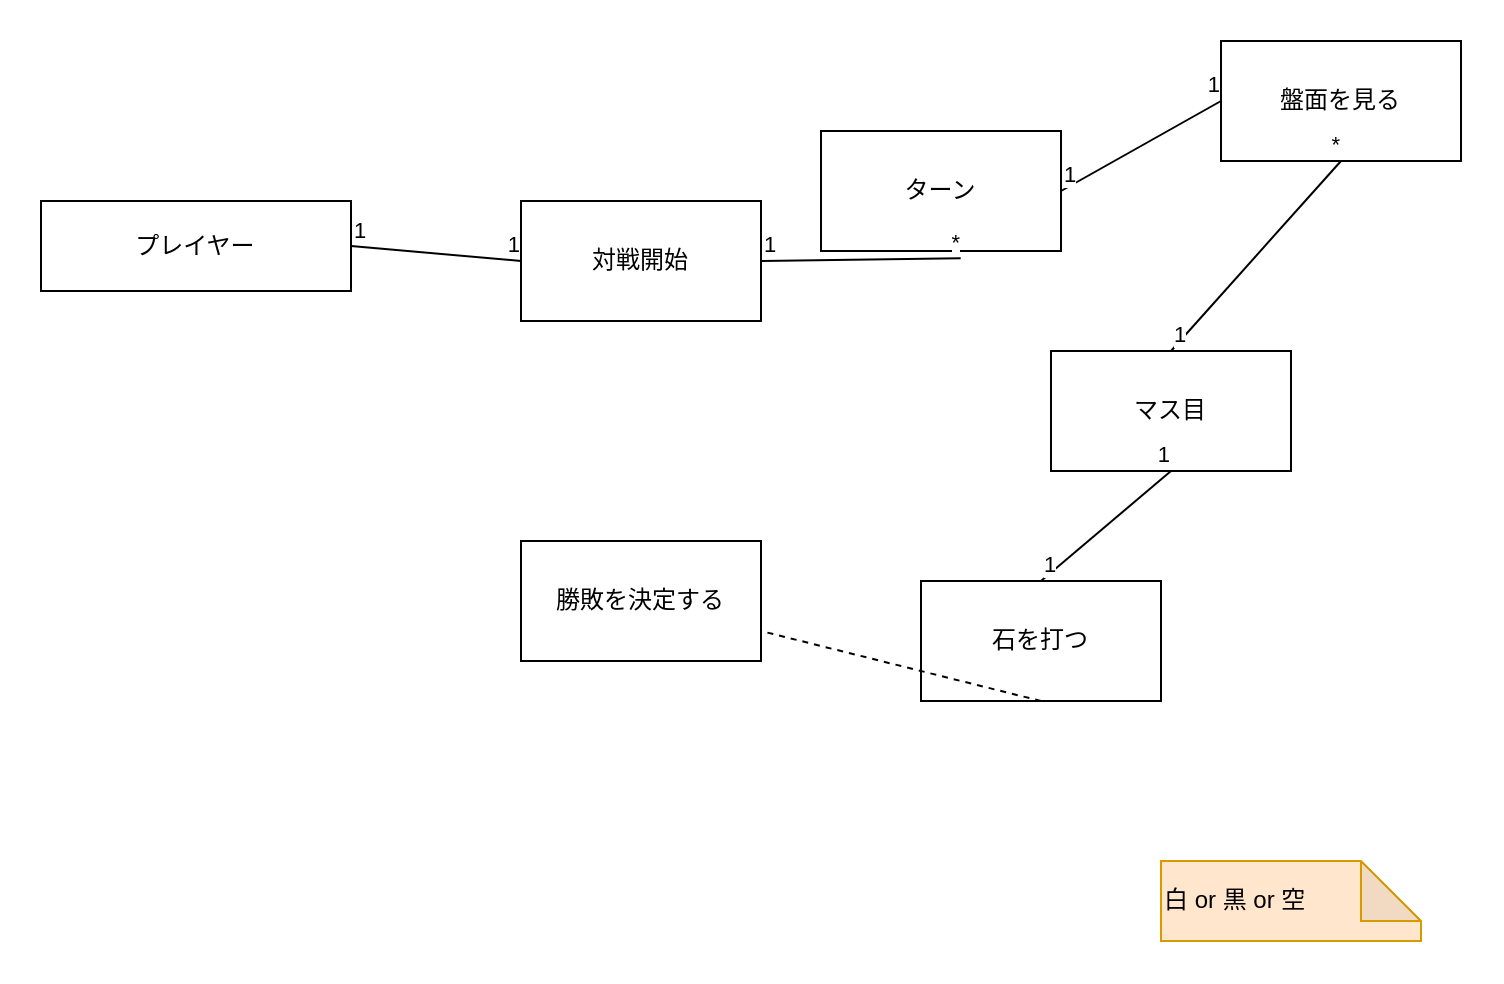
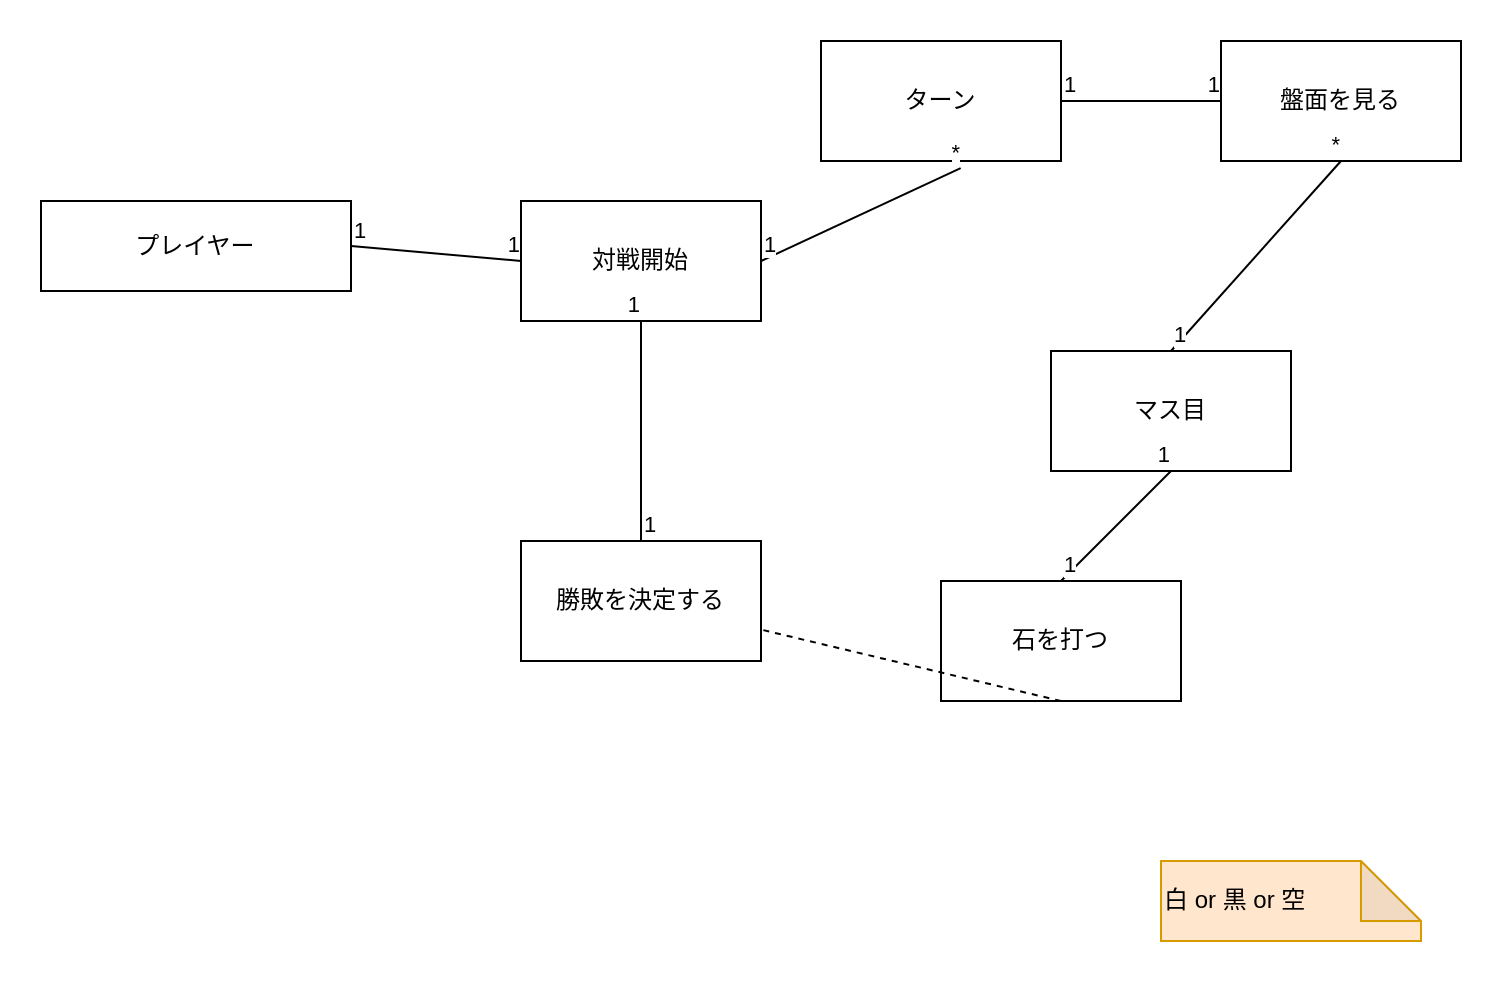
node "ターン": moved (941, 191) -> (941, 101)
edge "対戦開始" -- "勝敗を決定する": added, labels "1", "1"
node "石を打つ": moved (1041, 641) -> (1061, 641)
